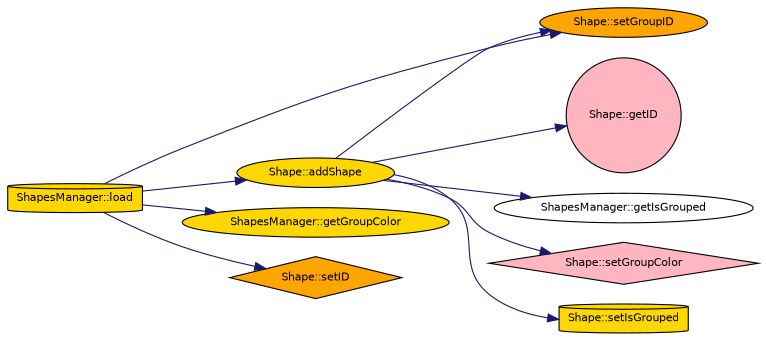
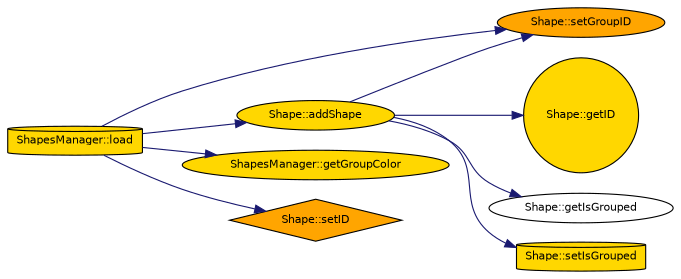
node "Shape::getID": fillcolor lightpink -> gold
node "ShapesManager::getIsGrouped": label "ShapesManager::getIsGrouped" -> "Shape::getIsGrouped"
node "Shape::setGroupColor": removed
